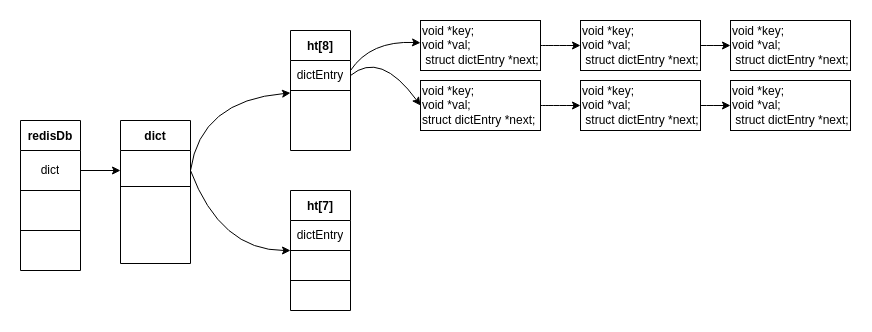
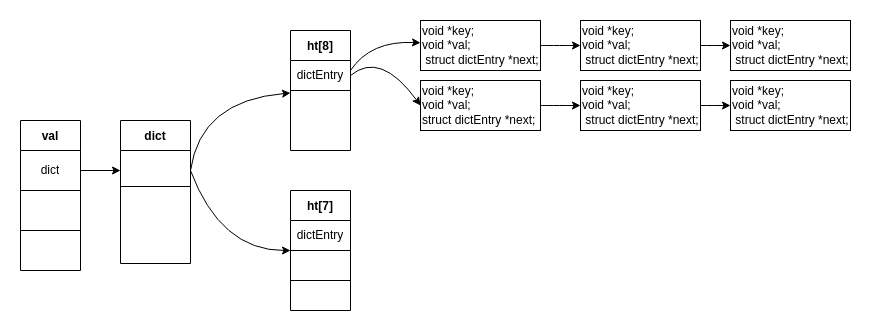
node "redisDb": label "redisDb" -> "val"
